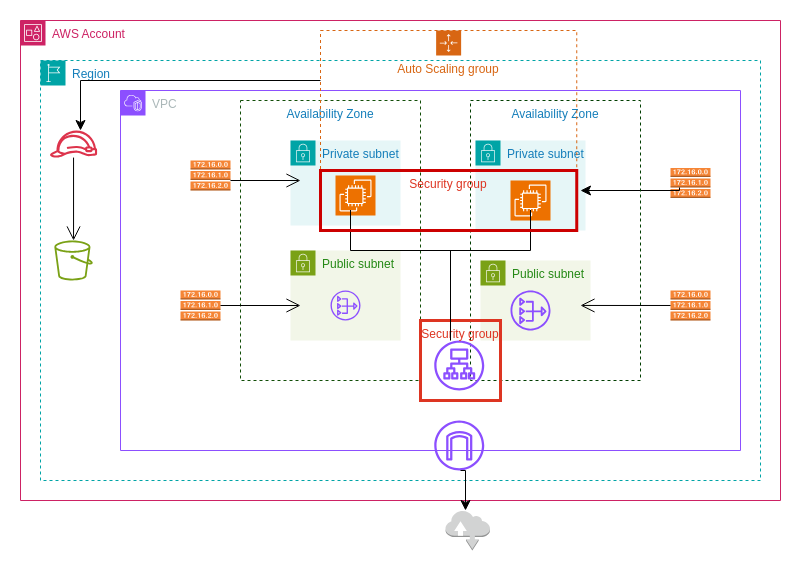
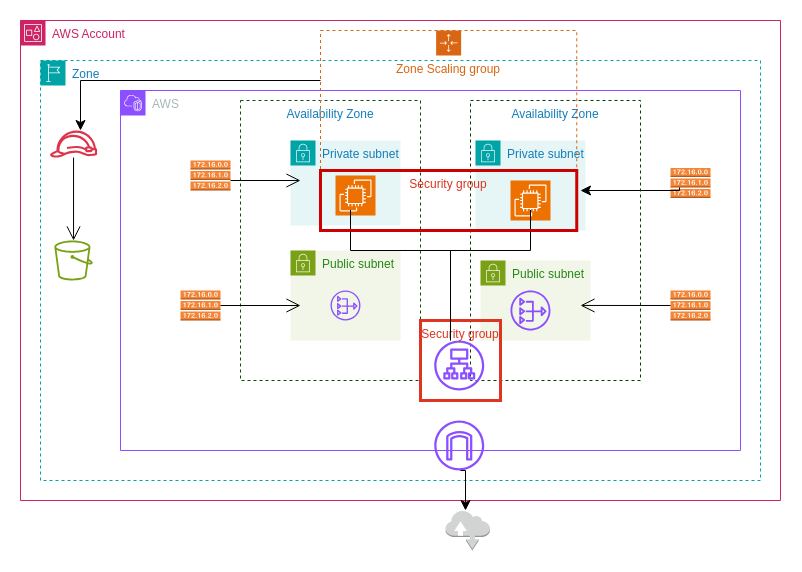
node "Auto Scaling group": label "Auto Scaling group" -> "Zone Scaling group"
node "Region": label "Region" -> "Zone"
node "VPC": label "VPC" -> "AWS"
